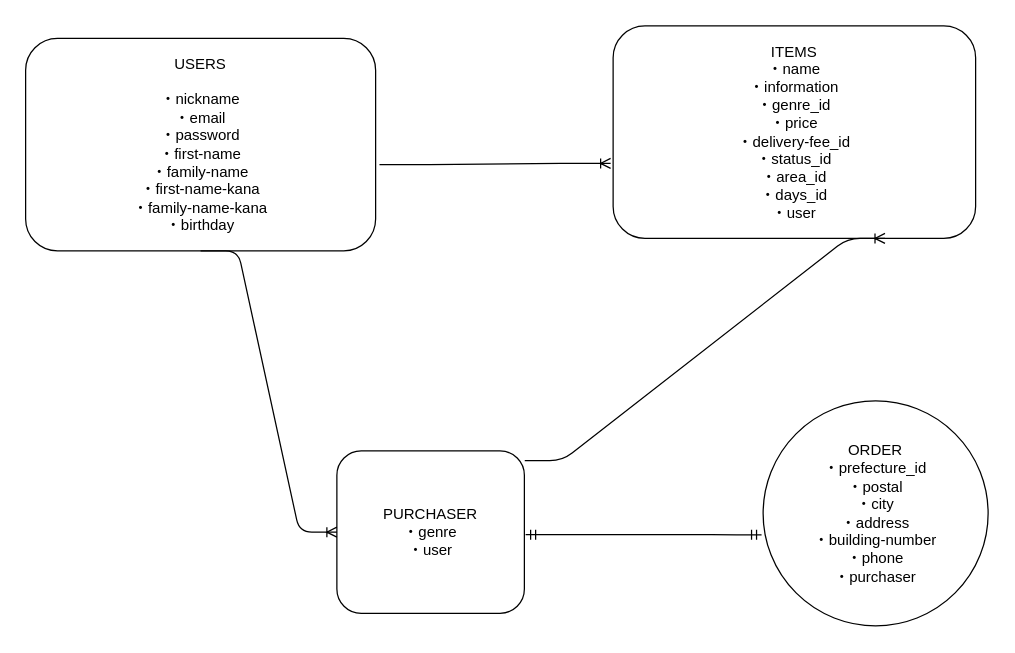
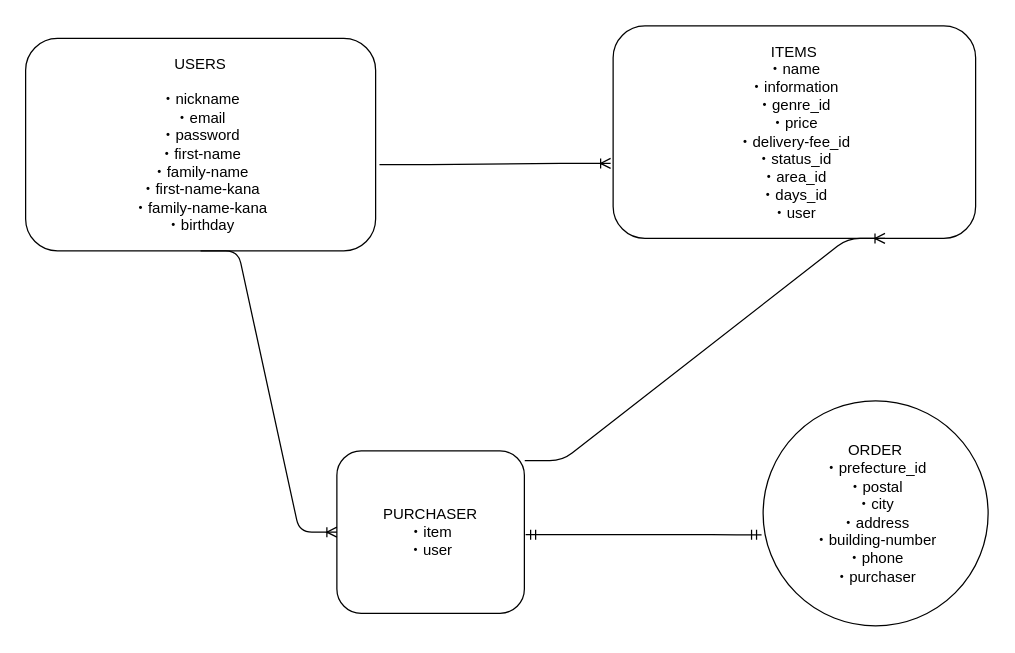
node "PURCHASER ・genre ・user": label "PURCHASER ・genre ・user" -> "PURCHASER ・item ・user"
